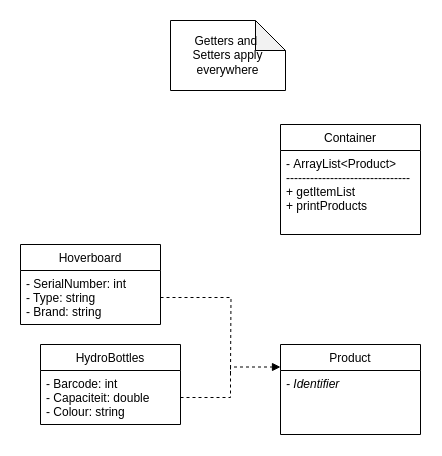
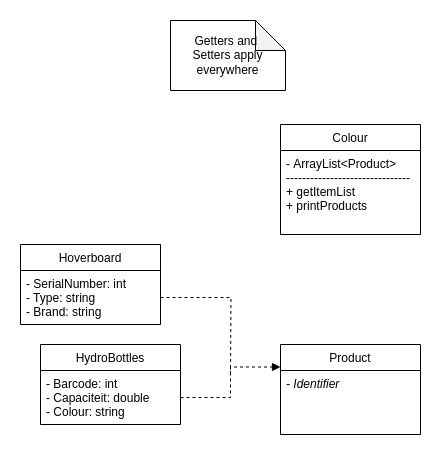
node "Container": label "Container" -> "Colour"
